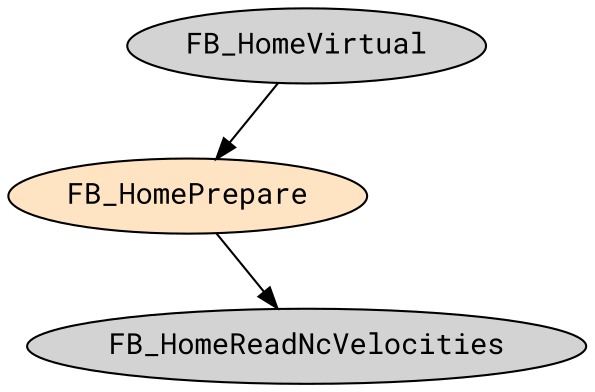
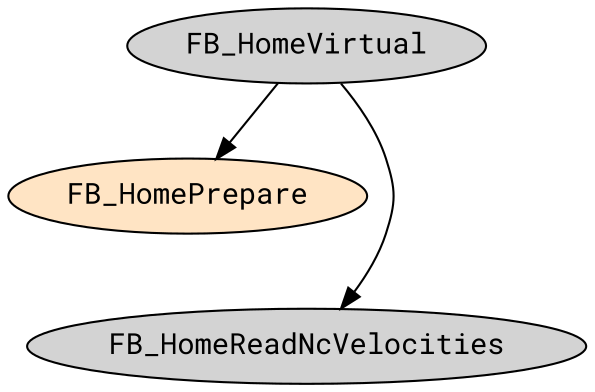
edge "FB_HomePrepare" -> "FB_HomeReadNcVelocities": now "FB_HomeVirtual" -> "FB_HomeReadNcVelocities"
